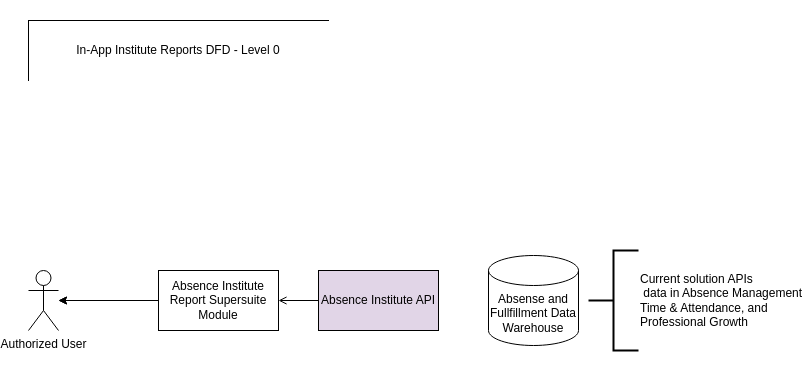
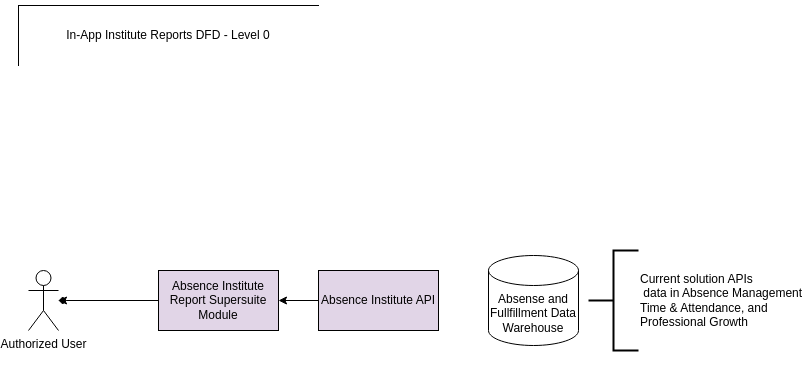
node "In-App Institute Reports DFD - Level 0": moved (179, 51) -> (169, 36)
edge "Absence Institute Report Supersuite Module" -> "Authorized User": arrowhead classic -> diamond
node "Absence Institute Report Supersuite Module": fillcolor #ffffff -> #e1d5e7
edge "Absence Institute API" -> "Absence Institute Report Supersuite Module": arrowhead open -> classic
